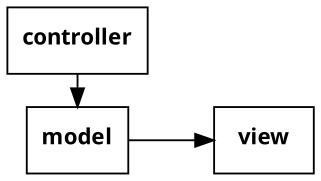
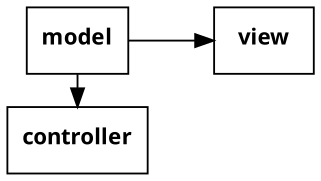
edge "controller" -> "model": reversed
